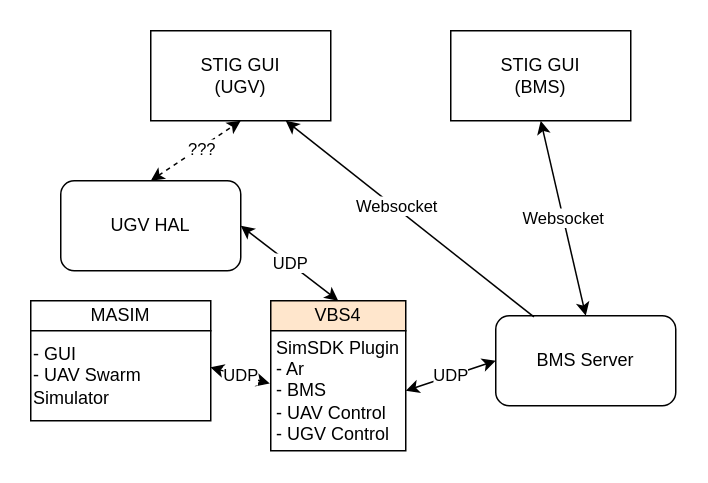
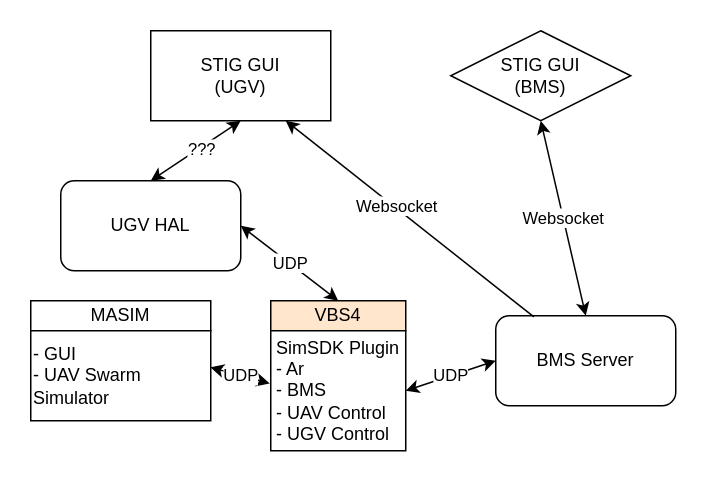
node "STIG GUI (BMS)": shape rectangle -> diamond
edge "STIG GUI (UGV)" -- "UGV HAL": style dashed -> solid
